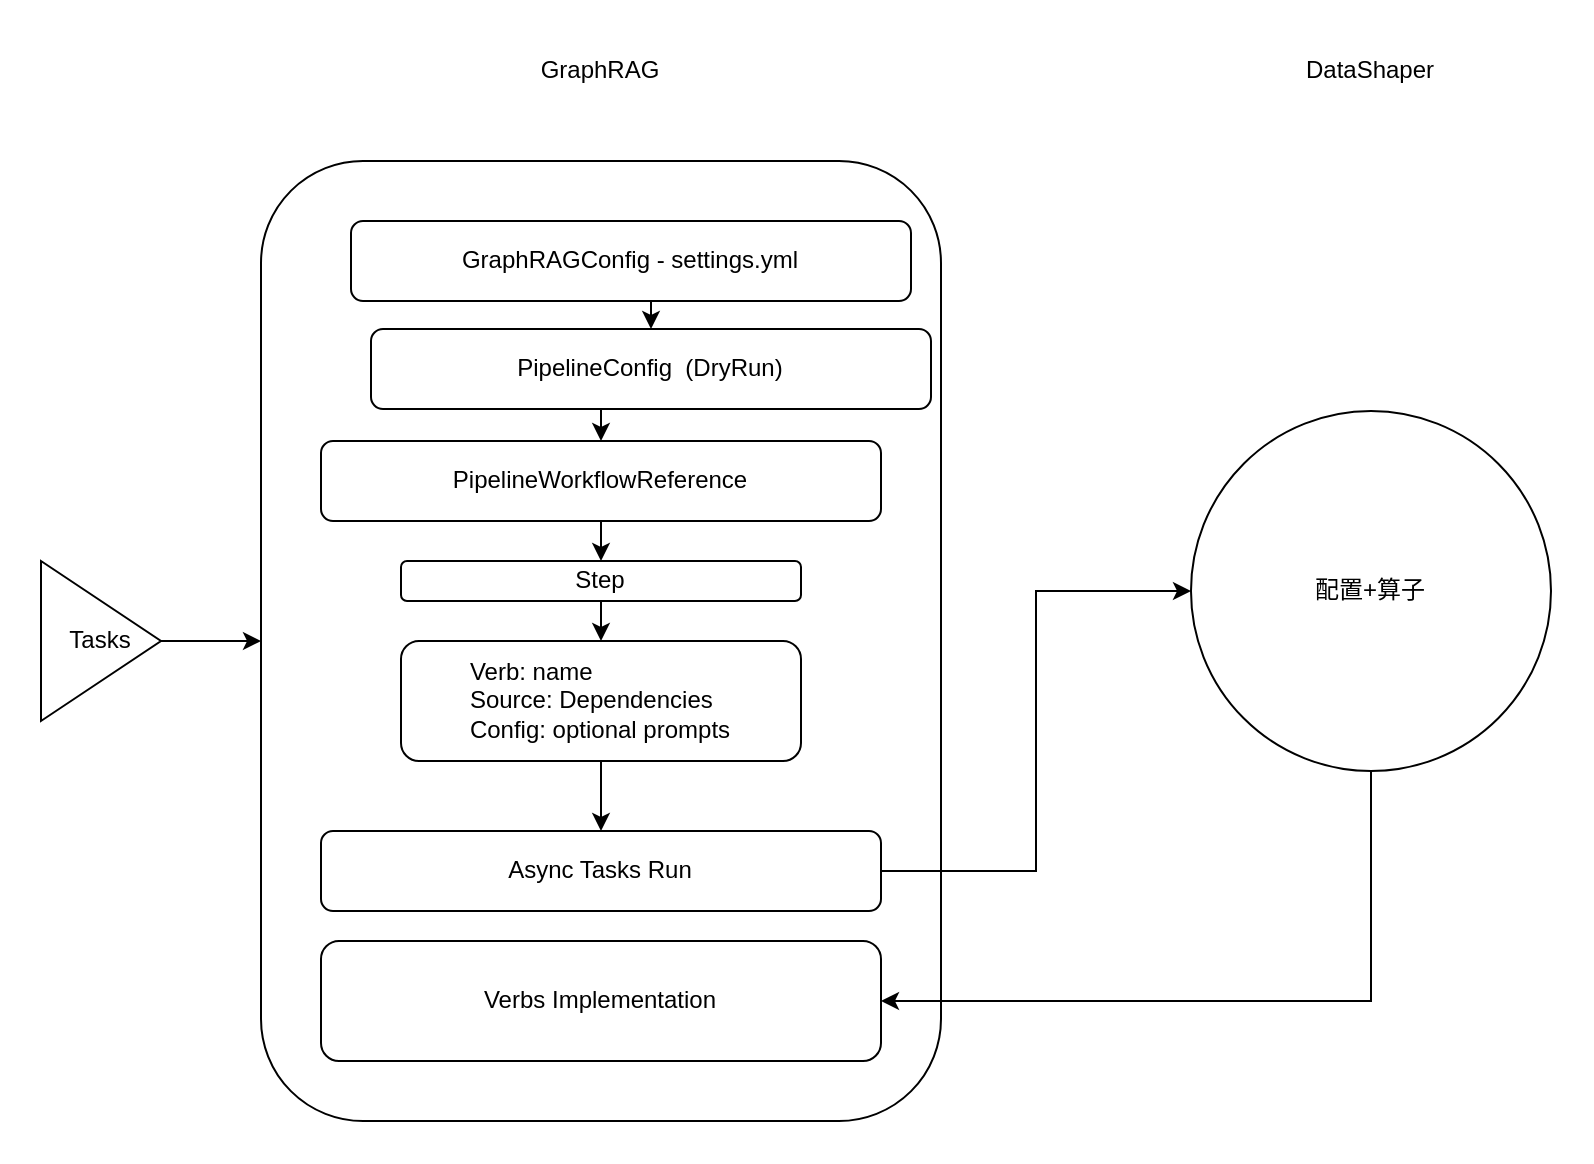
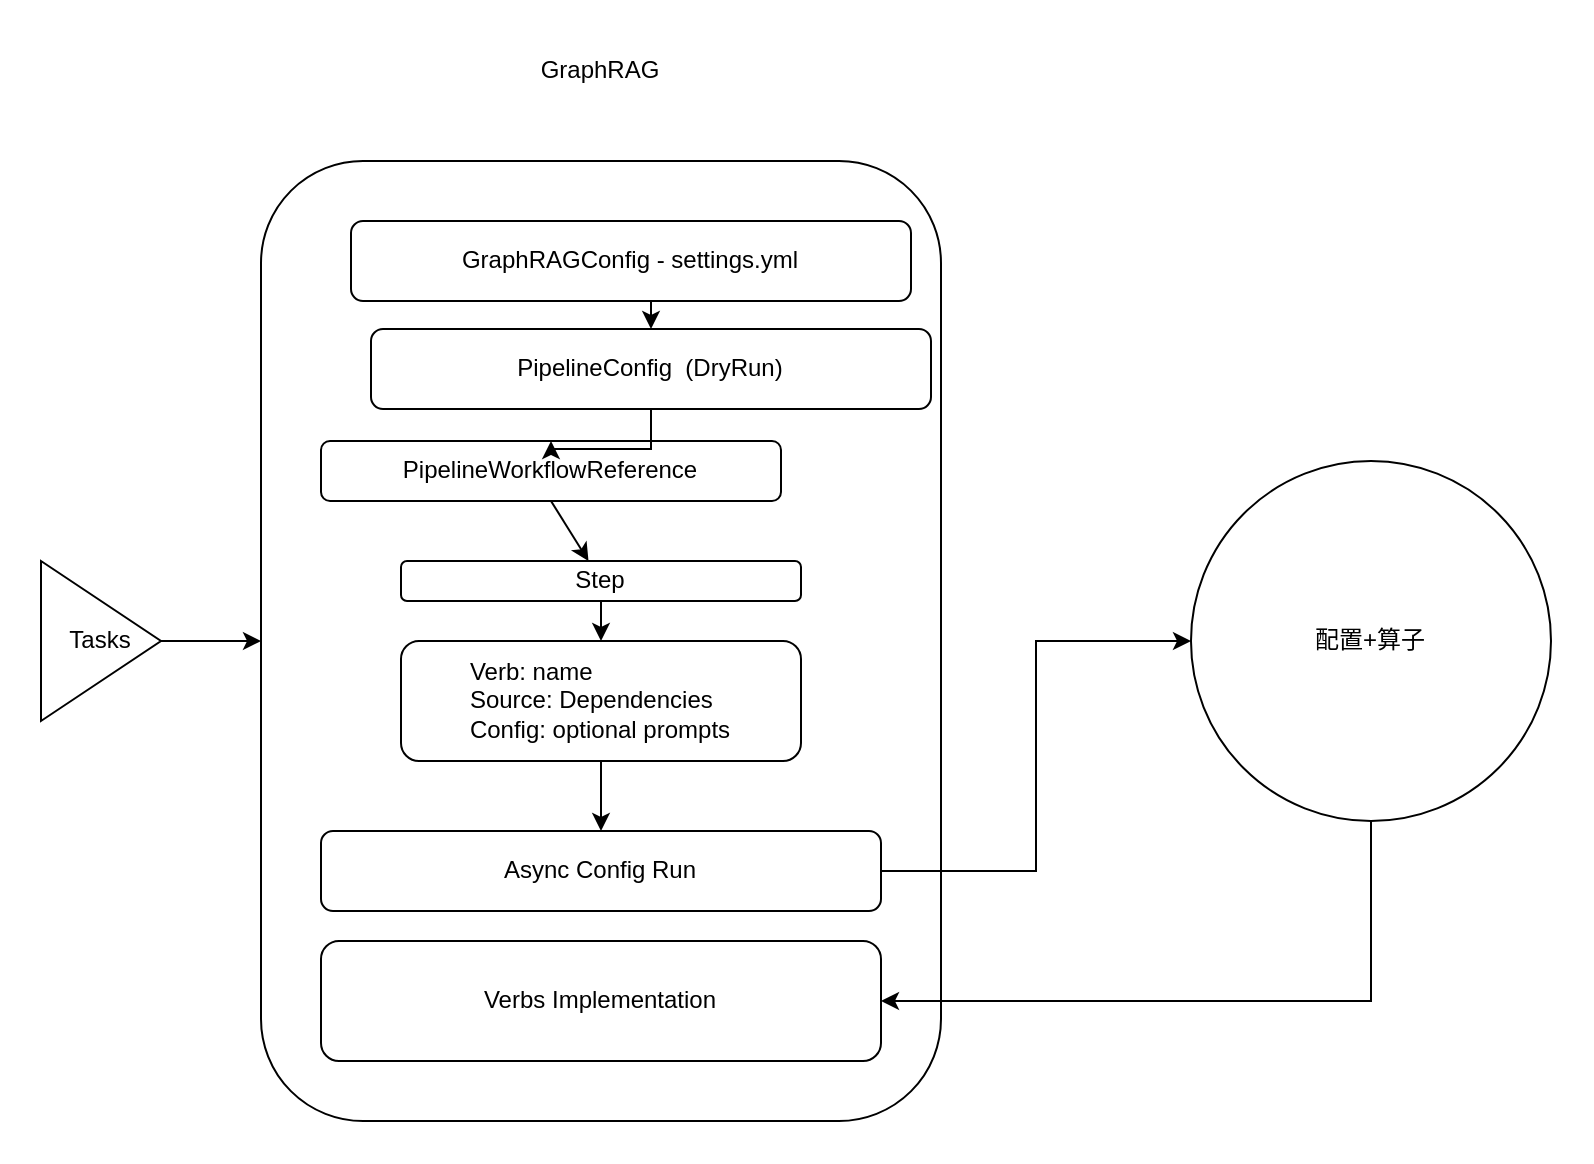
node "DataShaper": removed
node "PipelineWorkflowReference": size 560x80 -> 460x60
node "配置+算子": moved (1371, 591) -> (1371, 641)
node "Async Tasks Run": label "Async Tasks Run" -> "Async Config Run"
